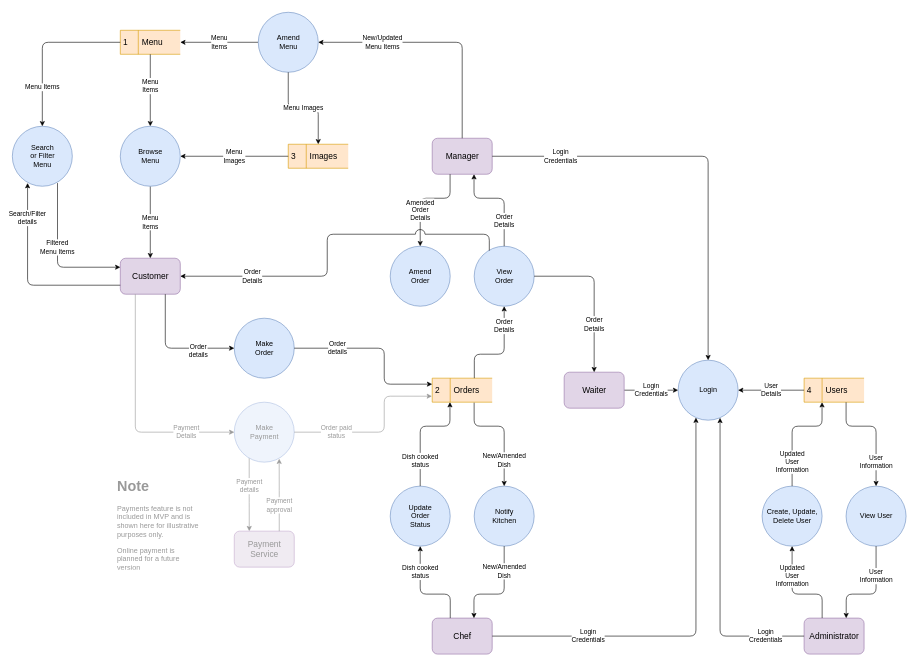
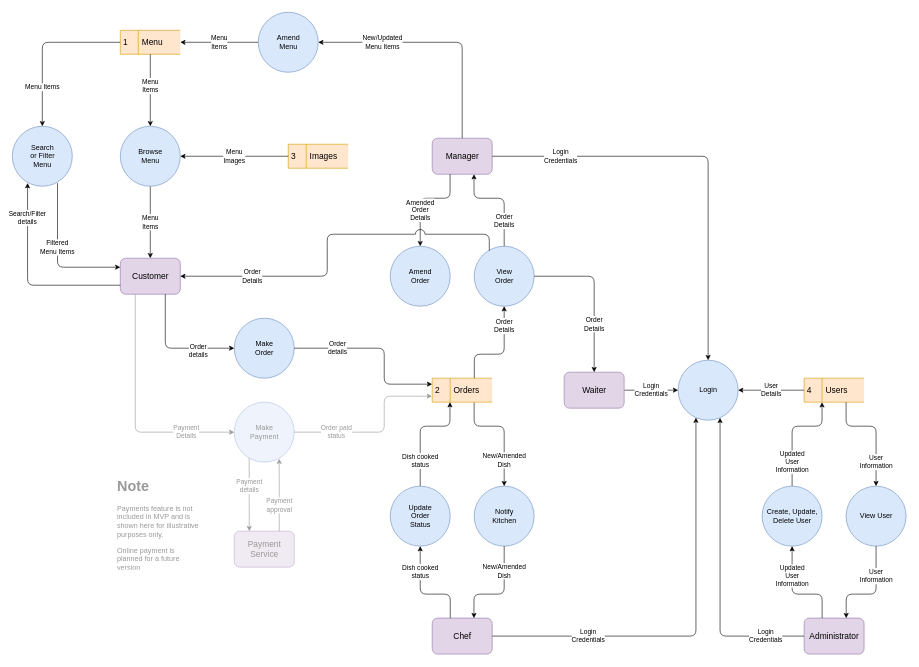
edge "Amend Menu" -> "3 Images": removed, label "Menu Images"
